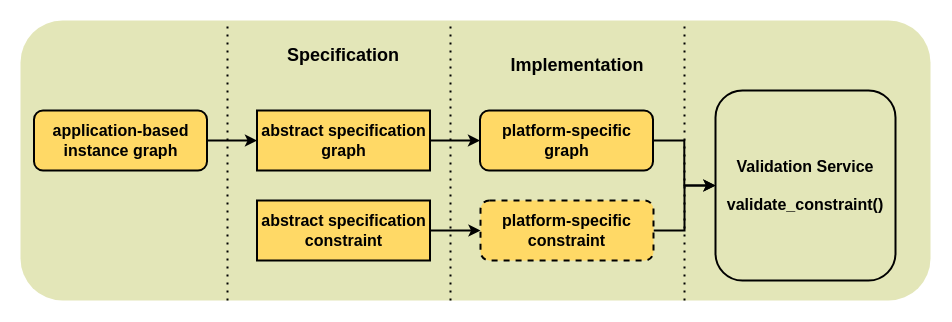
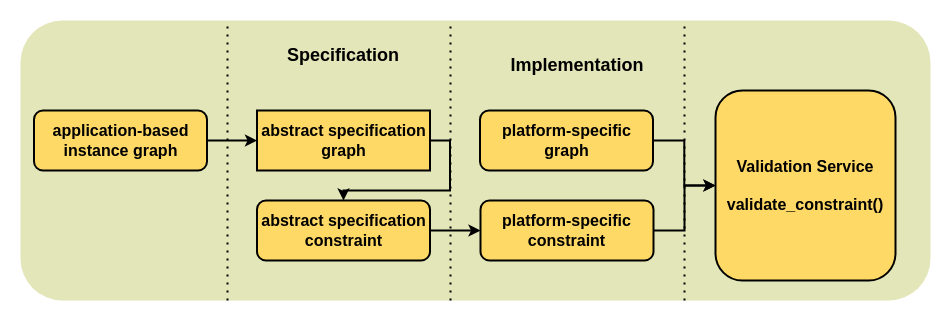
edge "abstract specification graph" -> "platform-specific graph": now "abstract specification graph" -> "abstract specification constraint"
node "Validation Service validate_constraint()": fillcolor #e3e6b8 -> #ffd966
node "abstract specification constraint": shape rectangle -> rounded rectangle
node "platform-specific constraint": style dashed -> solid
